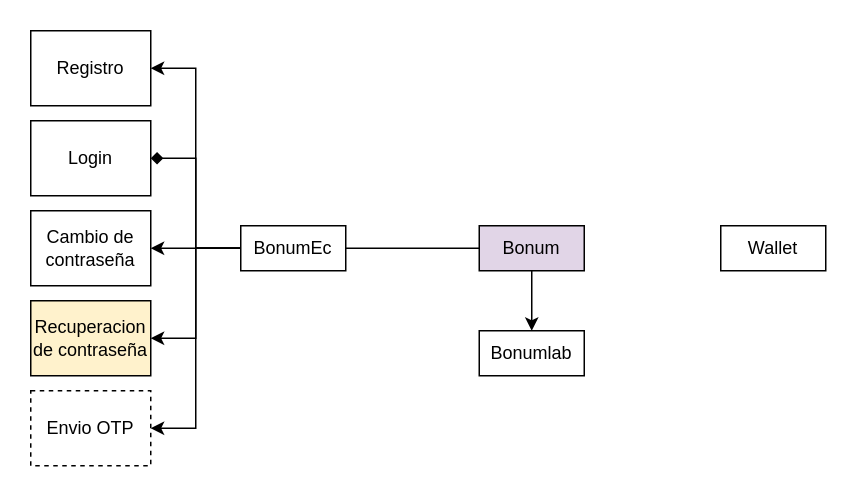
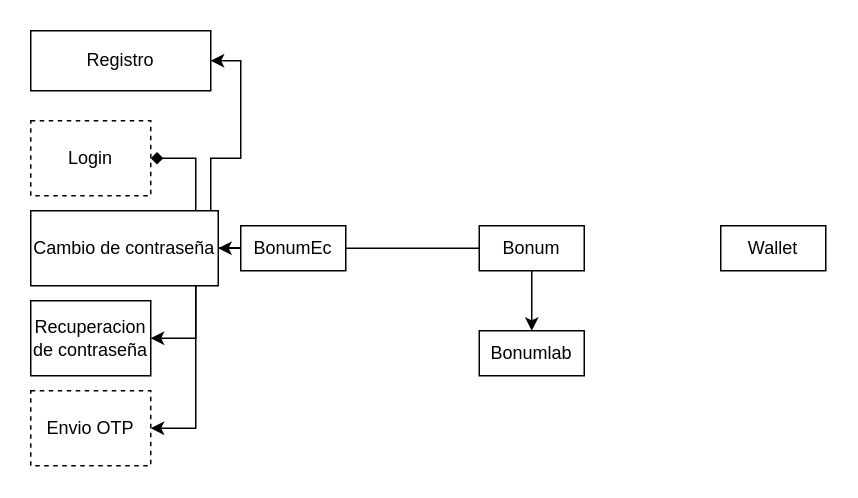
node "Registro": size 120x75 -> 180x60
node "Login": style solid -> dashed
node "Cambio de contraseña": size 120x75 -> 188x75
node "Bonum": fillcolor #e1d5e7 -> #ffffff
node "Recuperacion de contraseña": fillcolor #fff2cc -> #ffffff
